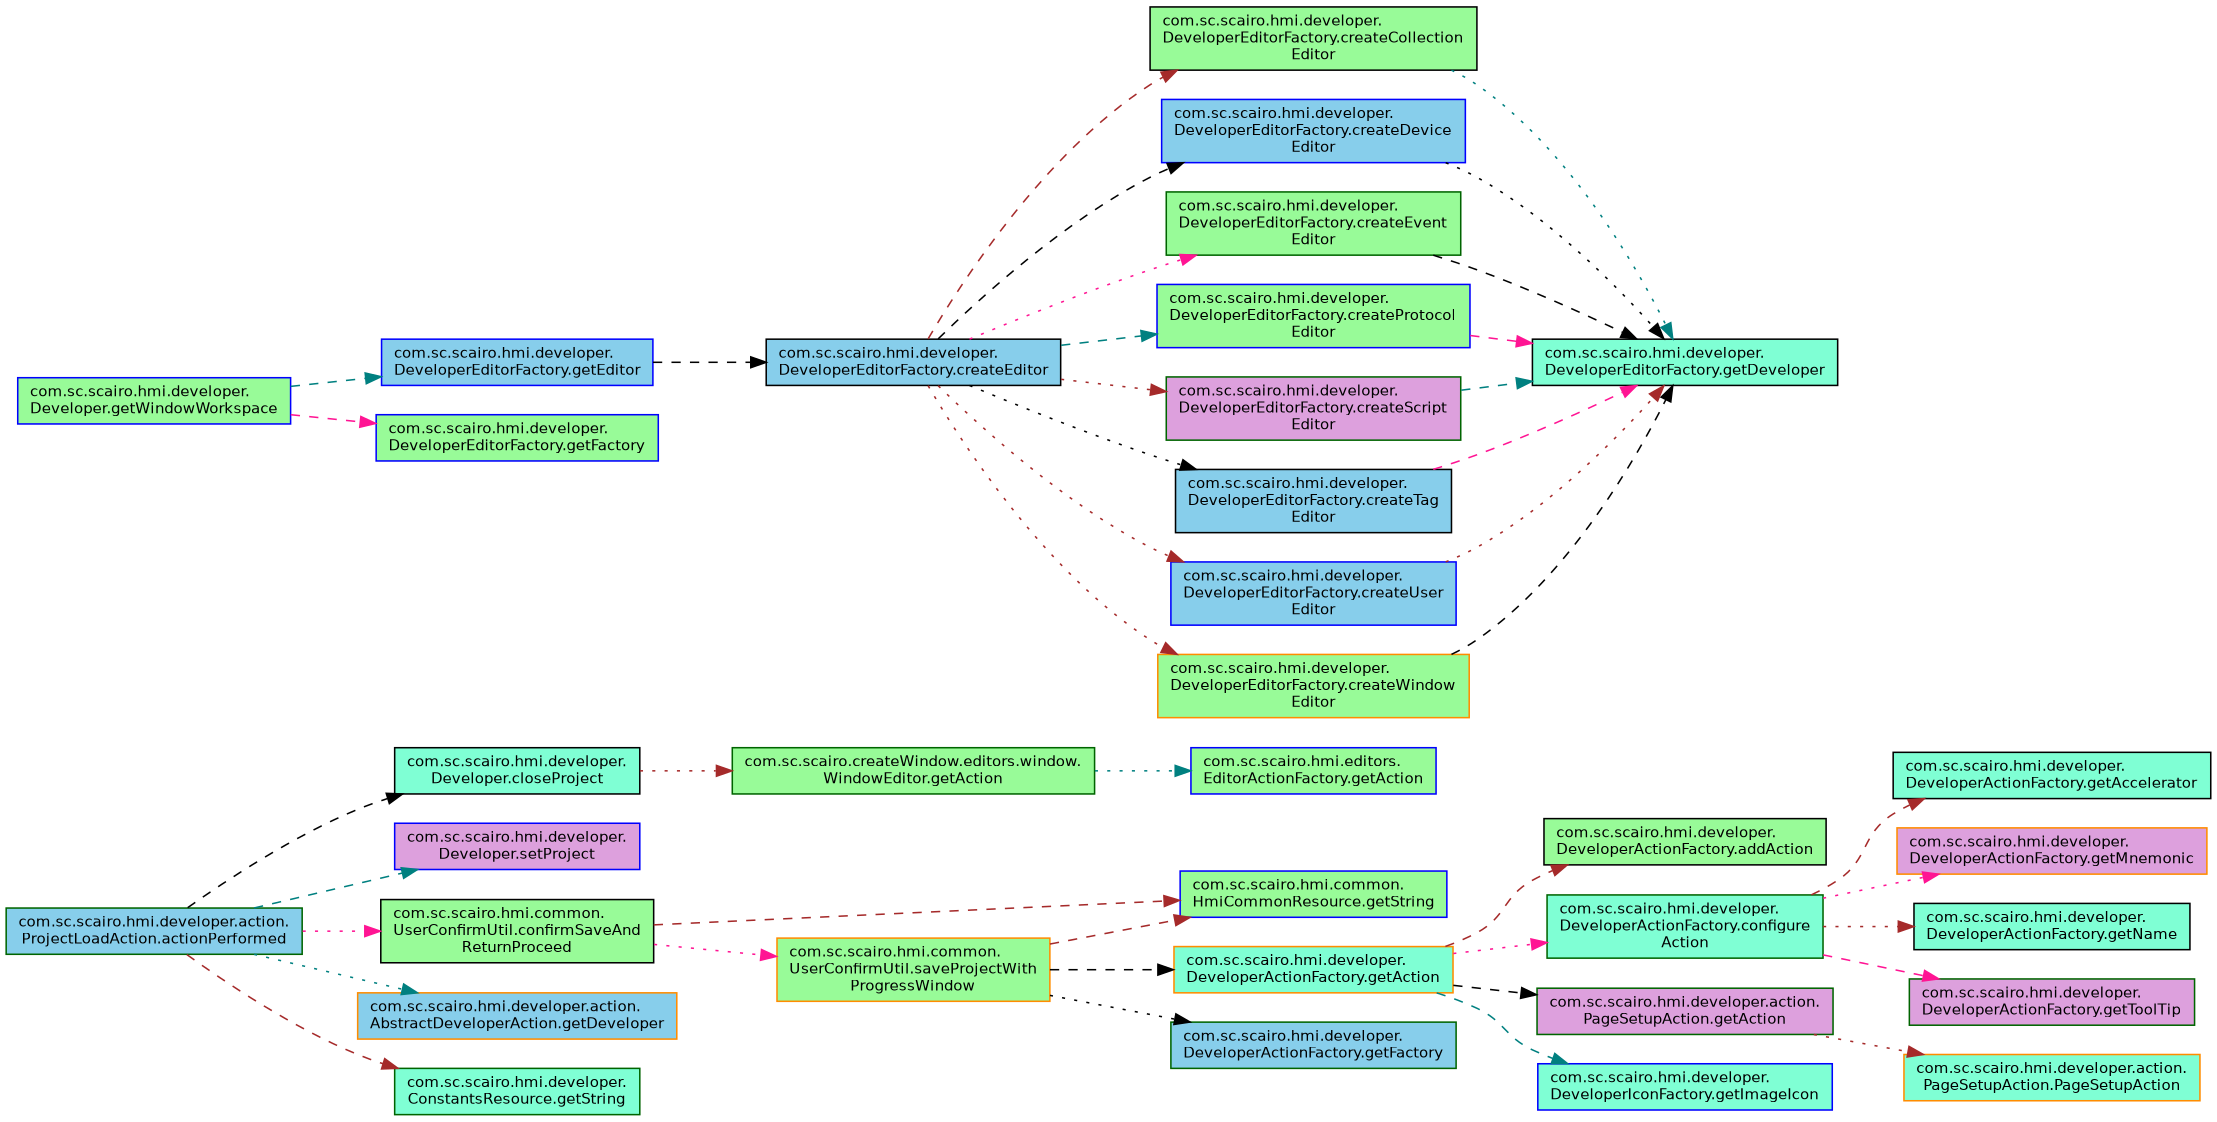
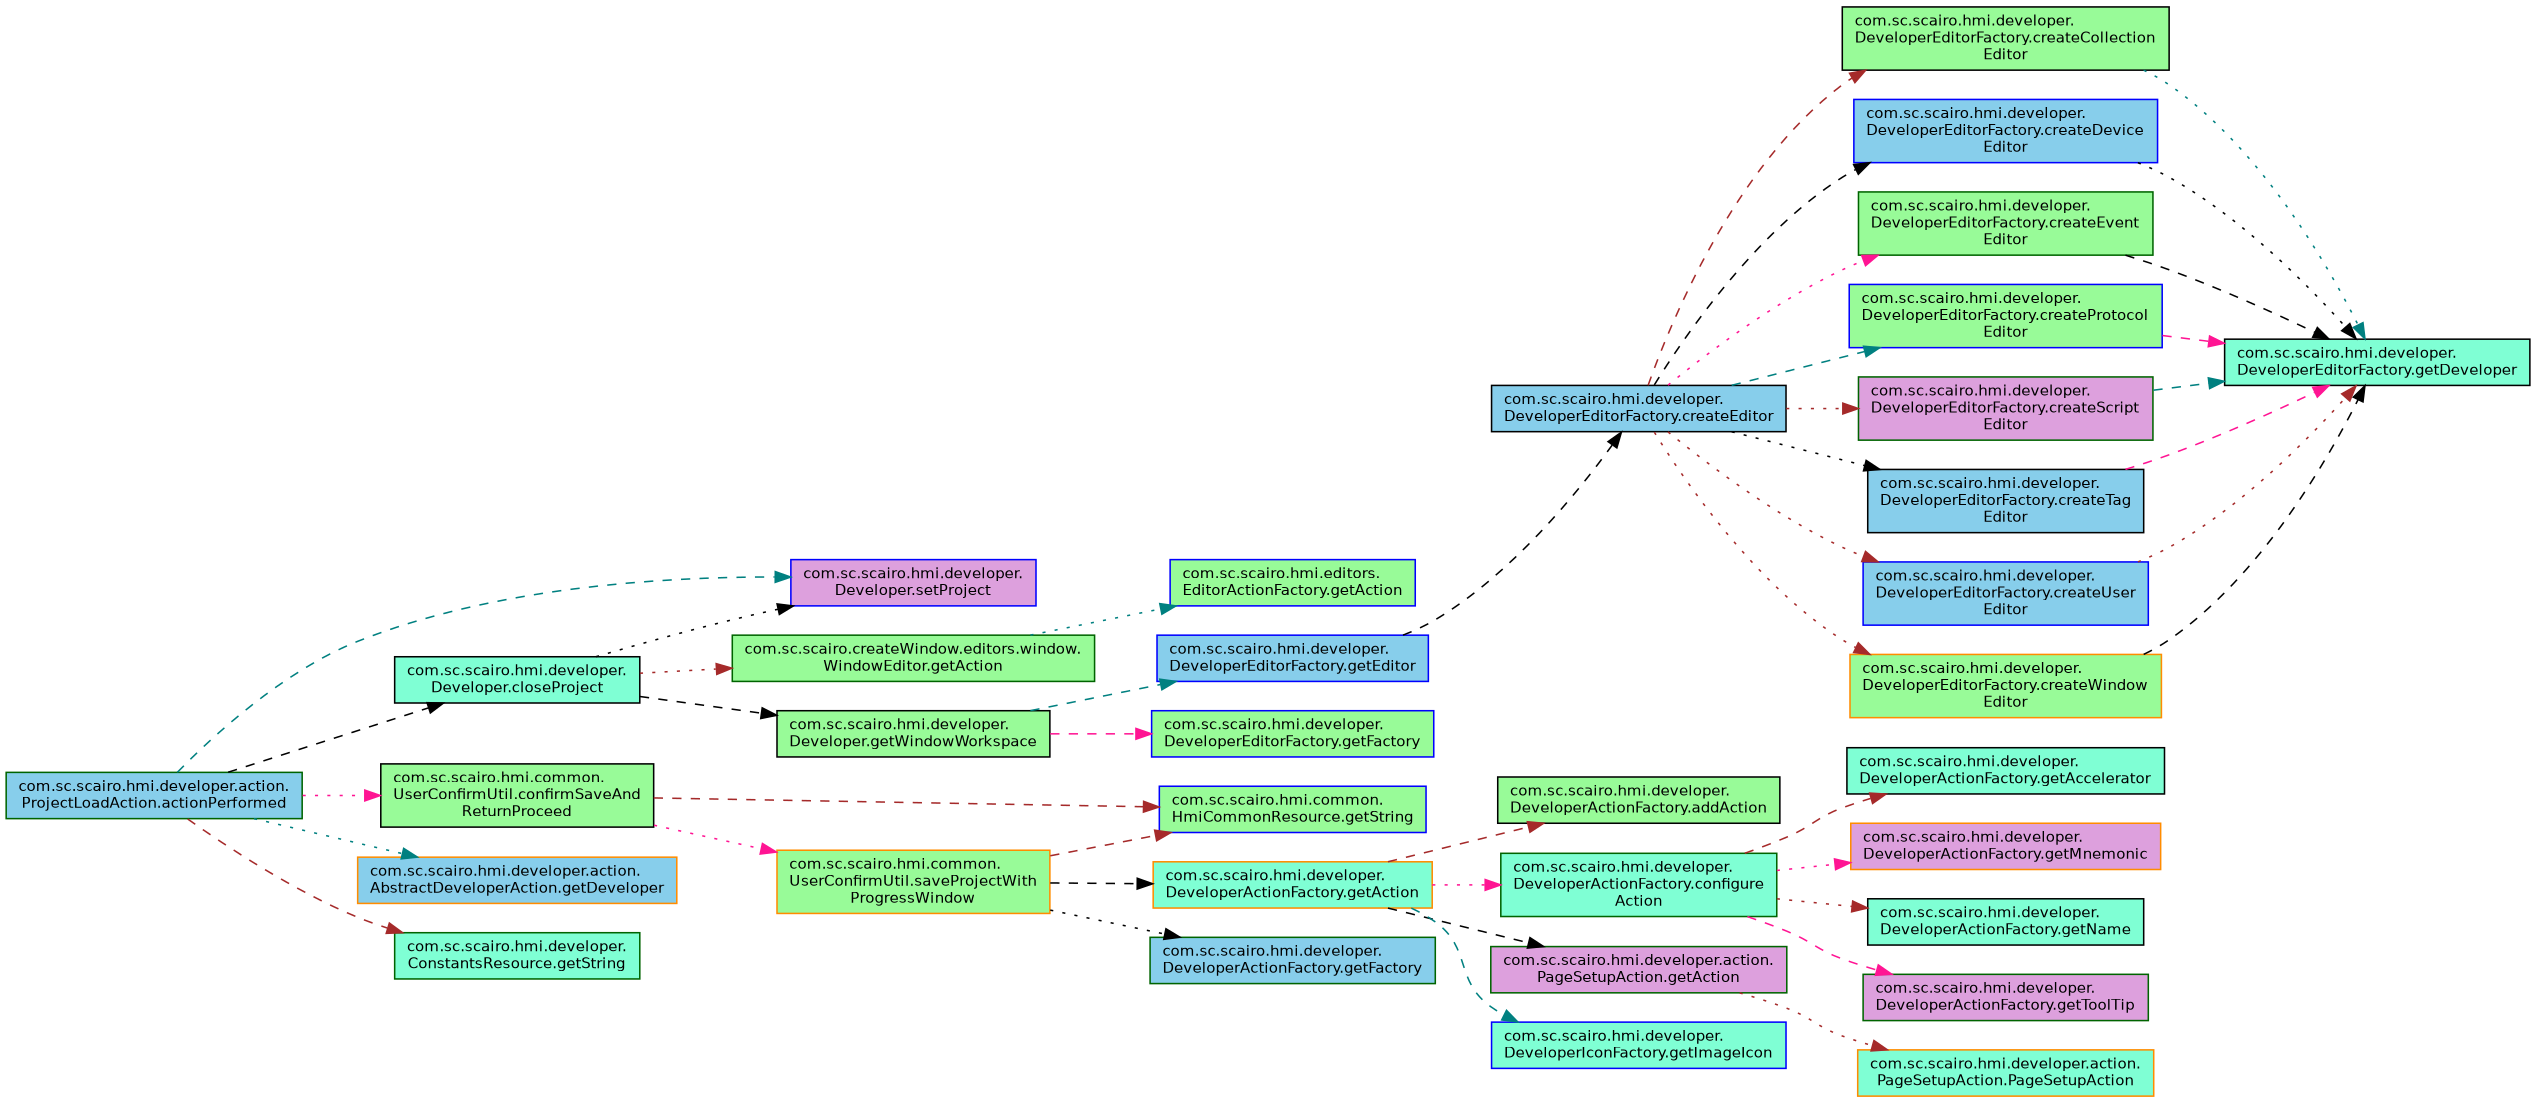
node "com.sc.scairo.hmi.developer. Developer.getWindowWorkspace": color blue -> black
edge "com.sc.scairo.hmi.developer. Developer.closeProject" -> "com.sc.scairo.hmi.developer. Developer.setProject": added
edge "com.sc.scairo.hmi.developer. Developer.closeProject" -> "com.sc.scairo.hmi.developer. Developer.getWindowWorkspace": added
